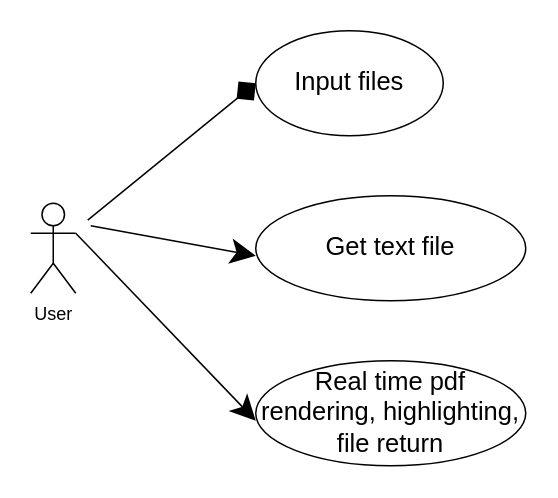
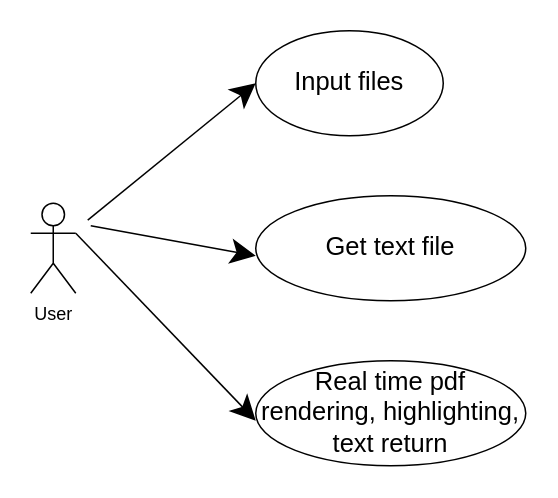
edge "User" -> "Input files": arrowhead diamond -> classic
node "Real time pdf rendering, highlighting, file return": label "Real time pdf rendering, highlighting, file return" -> "Real time pdf rendering, highlighting, text return"
